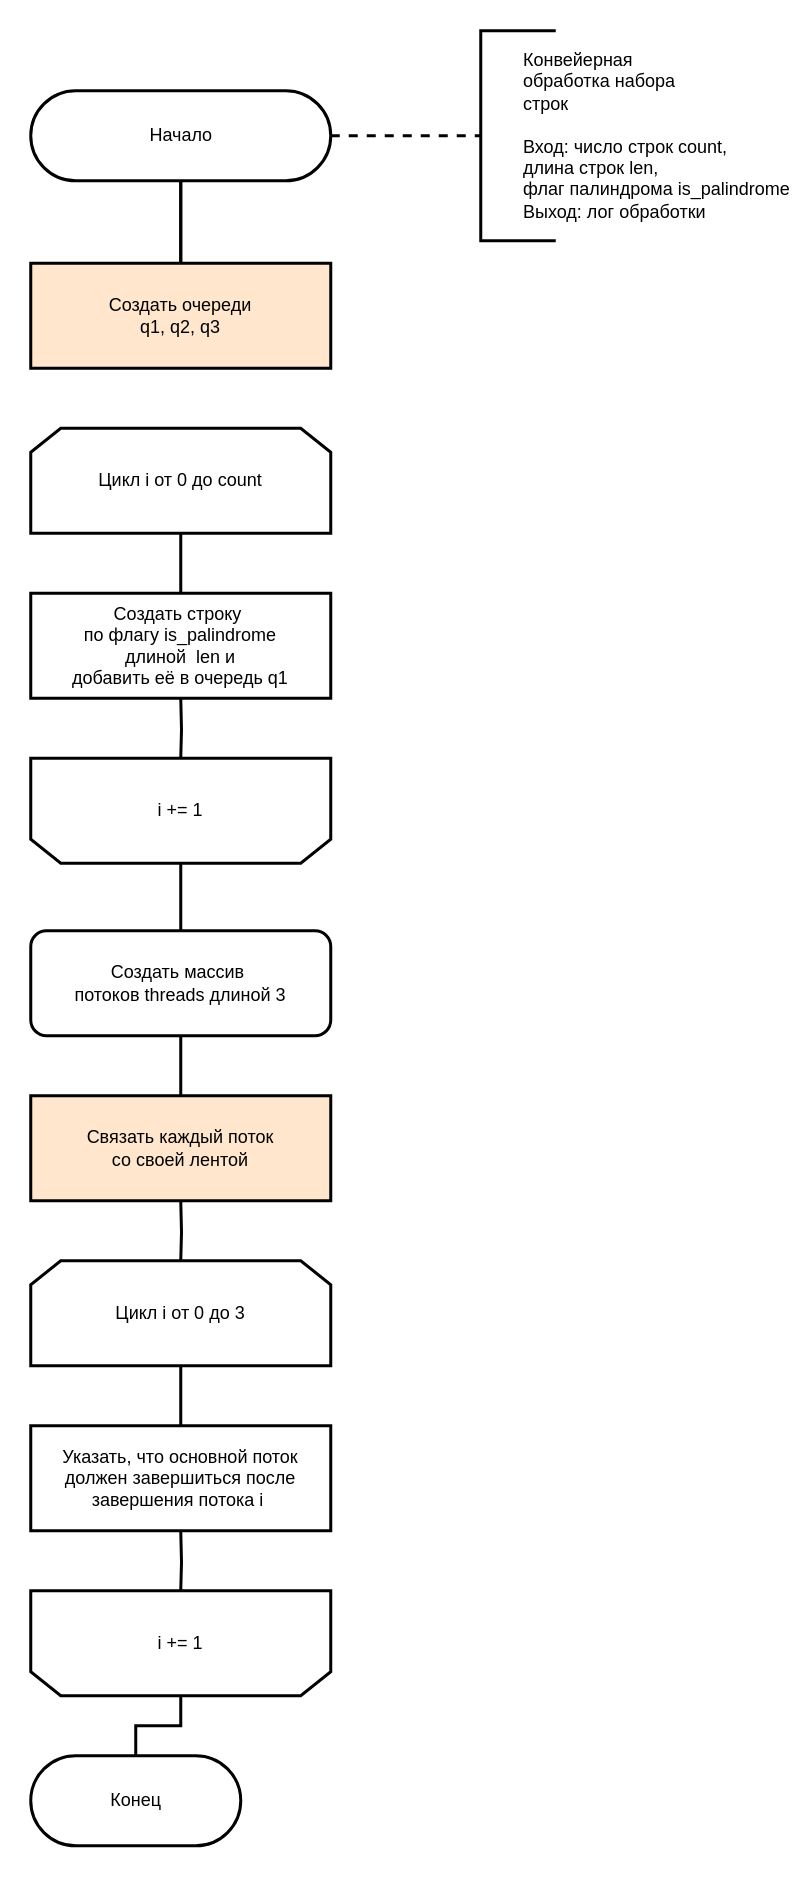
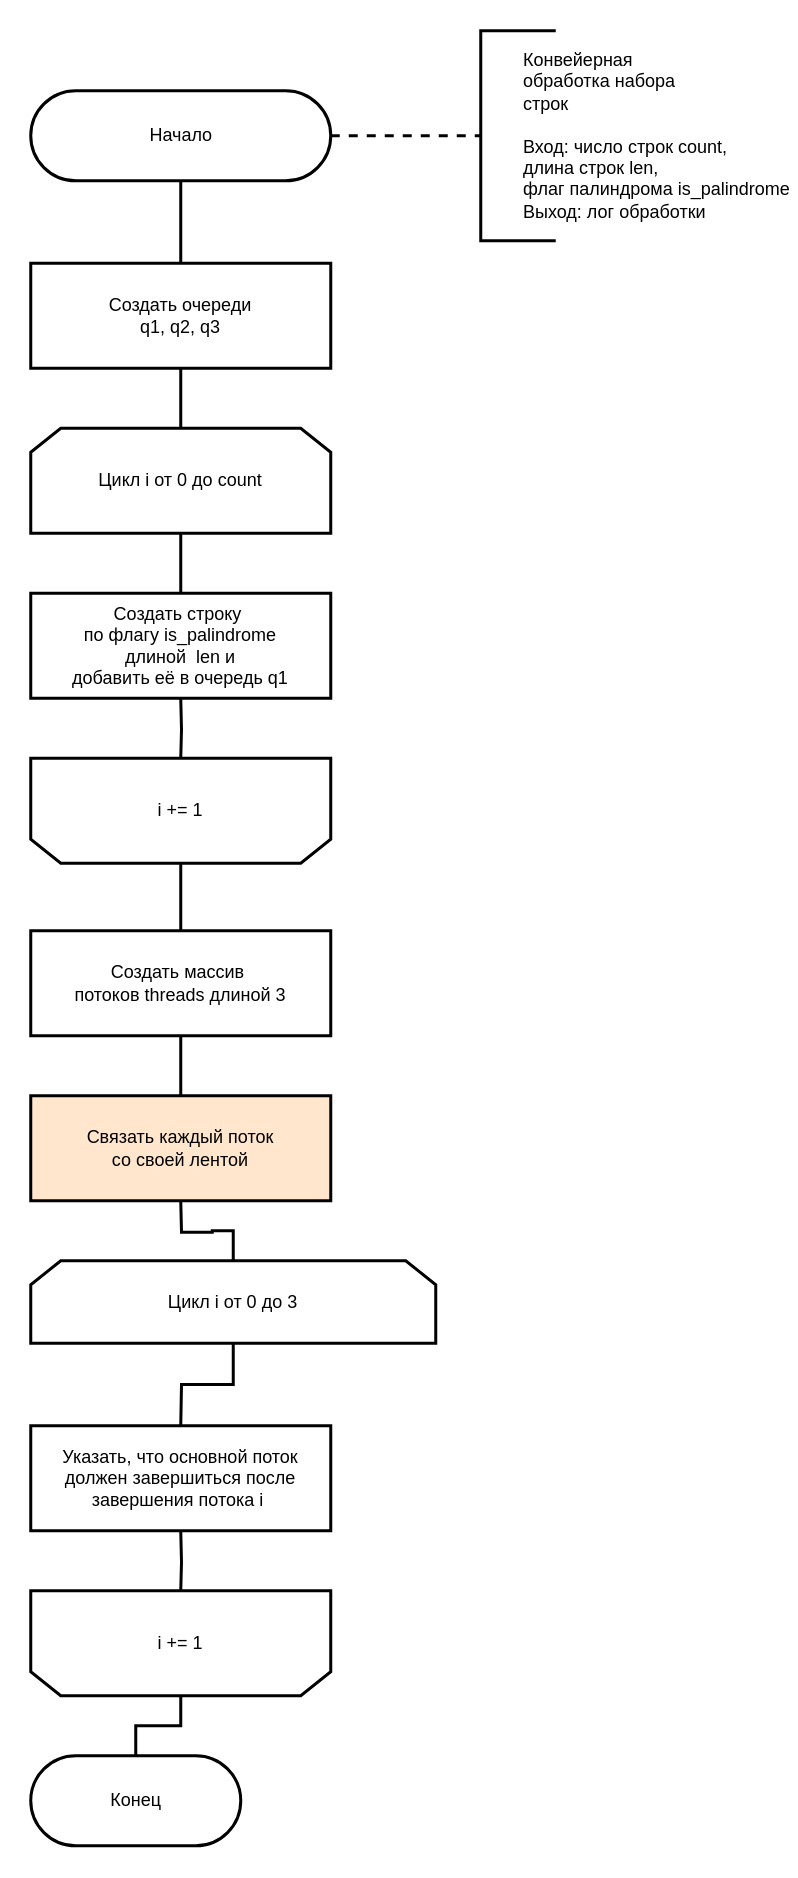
node "Создать очереди q1, q2, q3": fillcolor #ffe6cc -> #ffffff
edge "Начало" -- "Создать очереди q1, q2, q3": now "Цикл i от 0 до count" -- "Создать очереди q1, q2, q3"
node "Создать массив потоков threads длиной 3": shape rounded rectangle -> rectangle
node "Цикл i от 0 до 3": size 300x105 -> 405x83
